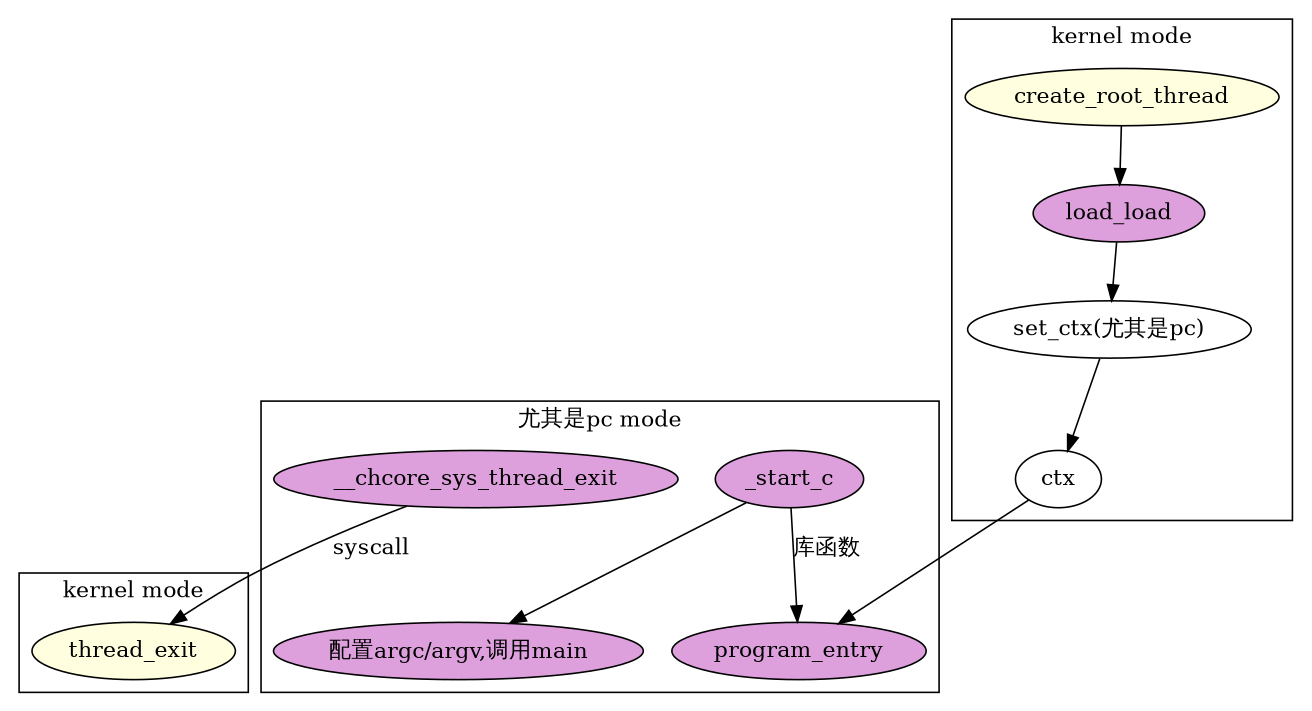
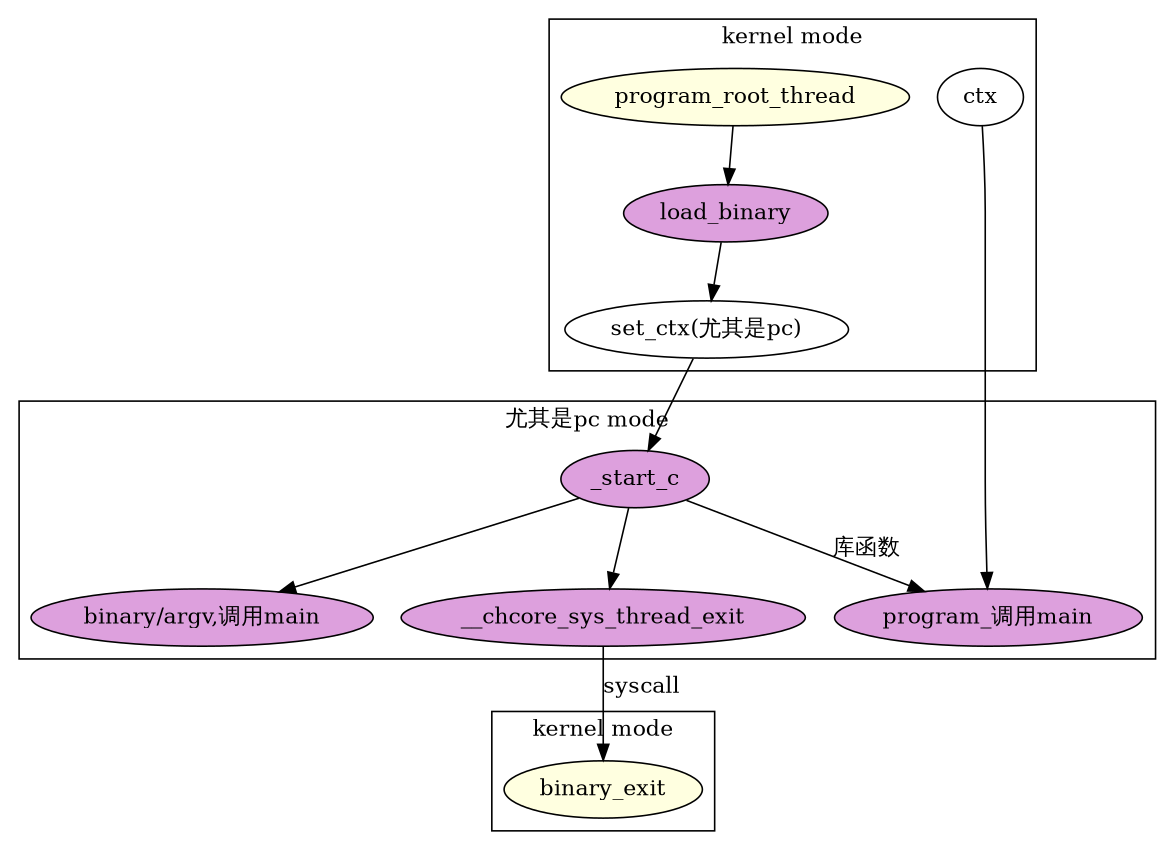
node "create_root_thread": label "create_root_thread" -> "program_root_thread"
node "load_load": label "load_load" -> "load_binary"
edge "set_ctx(尤其是pc)" -> "ctx": now "set_ctx(尤其是pc)" -> "_start_c"
edge "_start_c" -> "__chcore_sys_thread_exit": added
node "thread_exit": label "thread_exit" -> "binary_exit"
node "配置argc/argv,调用main": label "配置argc/argv,调用main" -> "binary/argv,调用main"
node "program_entry": label "program_entry" -> "program_调用main"
